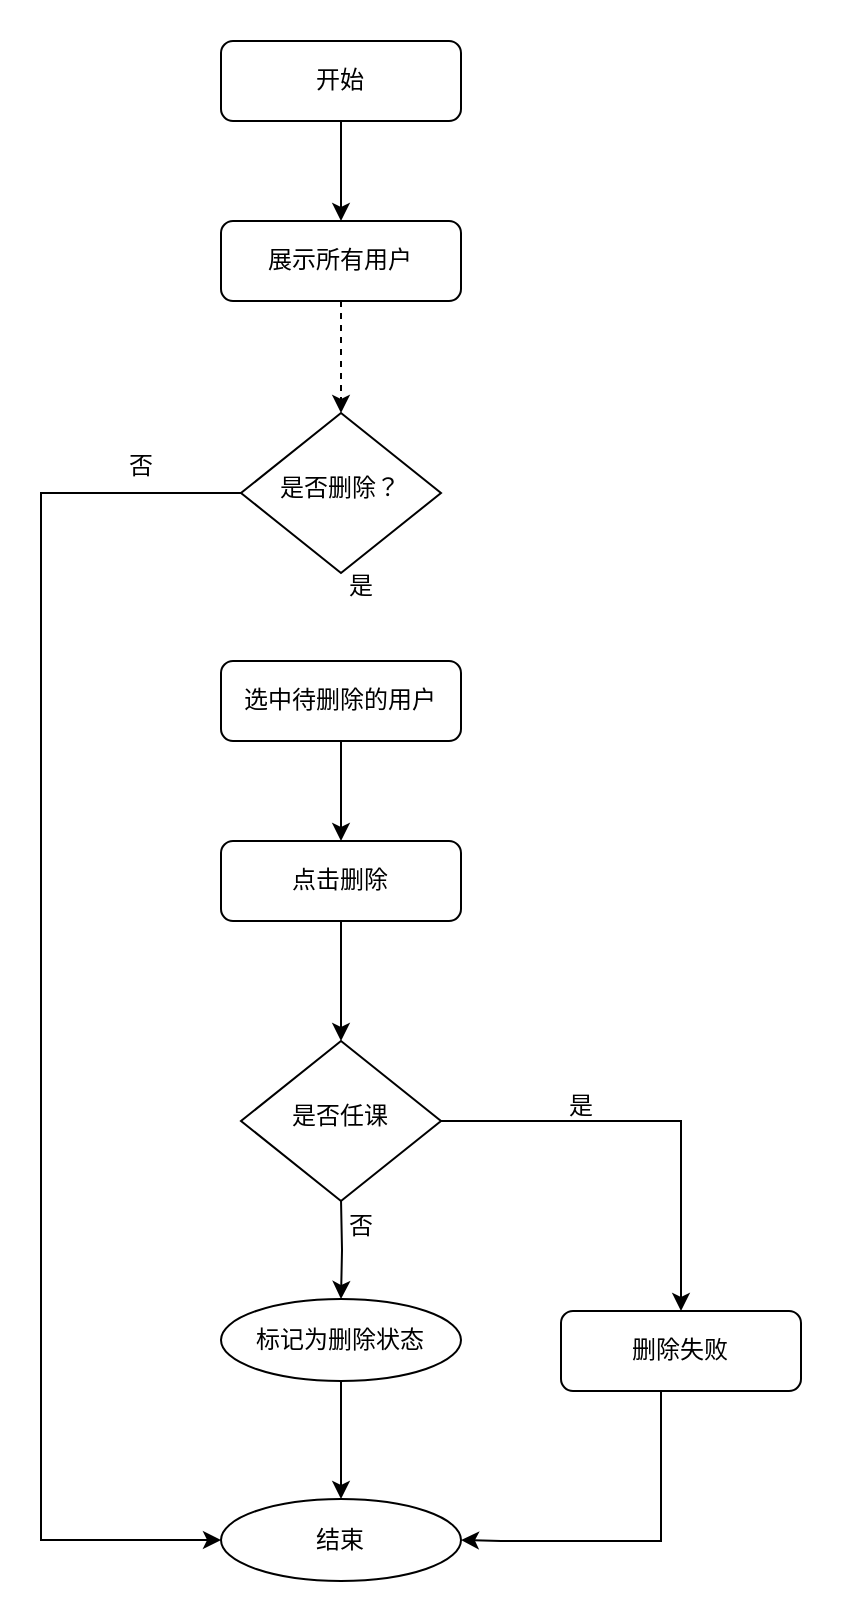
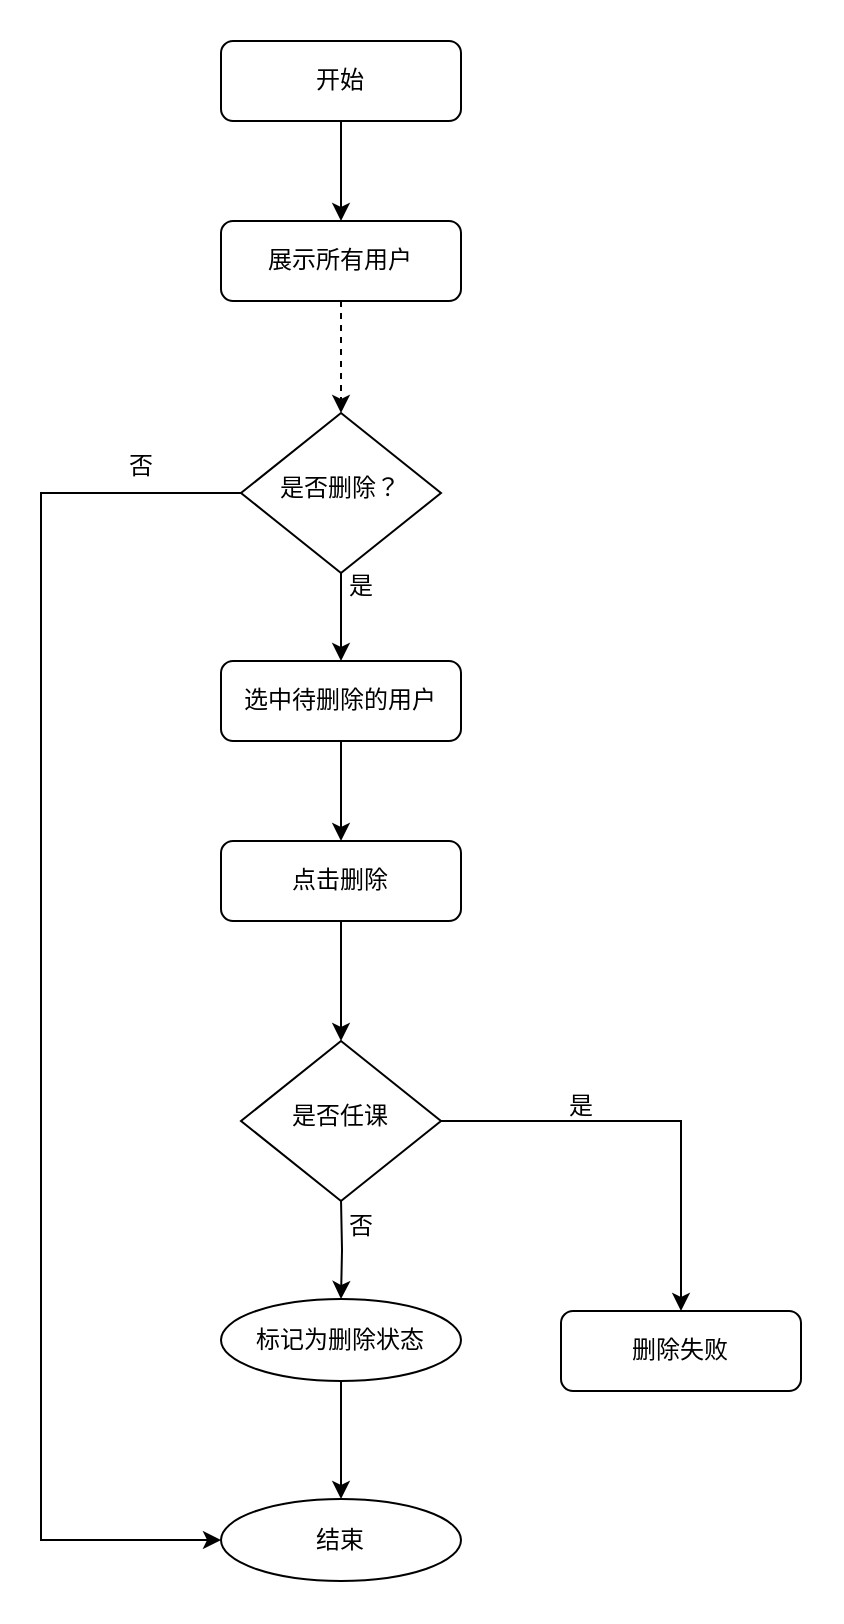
edge "是否删除？" -> "选中待删除的用户": added
edge "删除失败" -> "结束": removed
